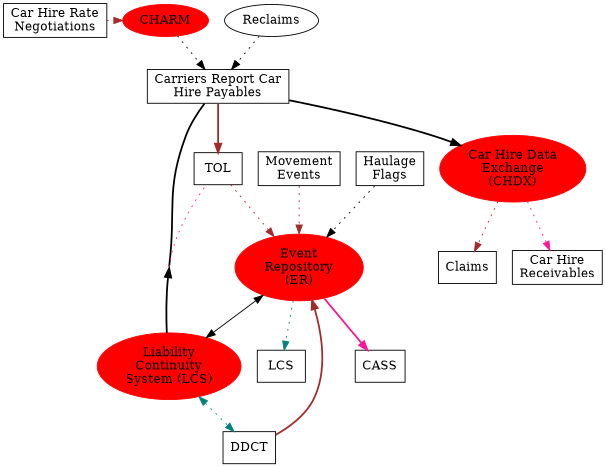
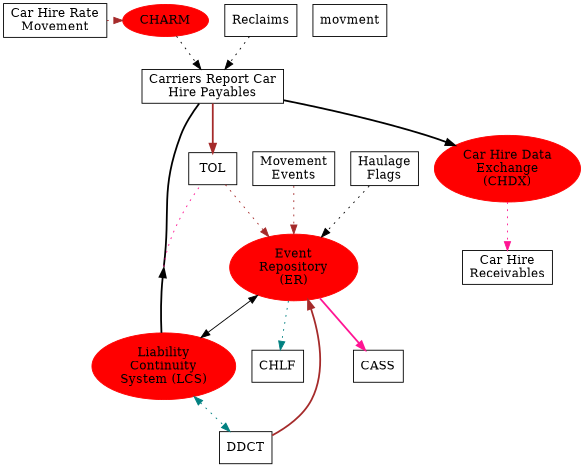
node "Car Hire Rate Negotiations": label "Car Hire Rate Negotiations" -> "Car Hire Rate Movement"
node "Reclaims": shape ellipse -> box
node "movment": added
node "Claims": removed
node "LCS": label "LCS" -> "CHLF"
